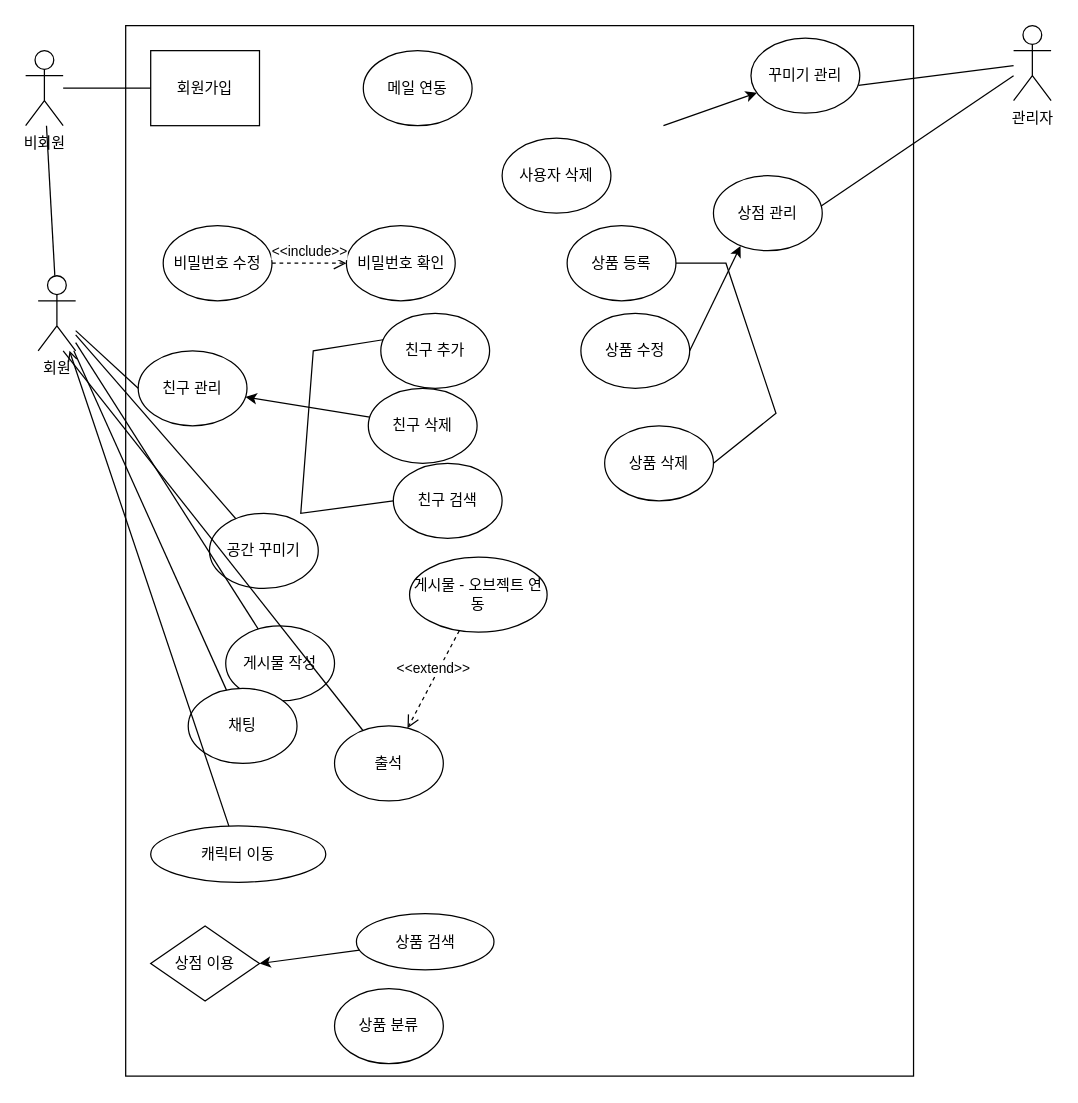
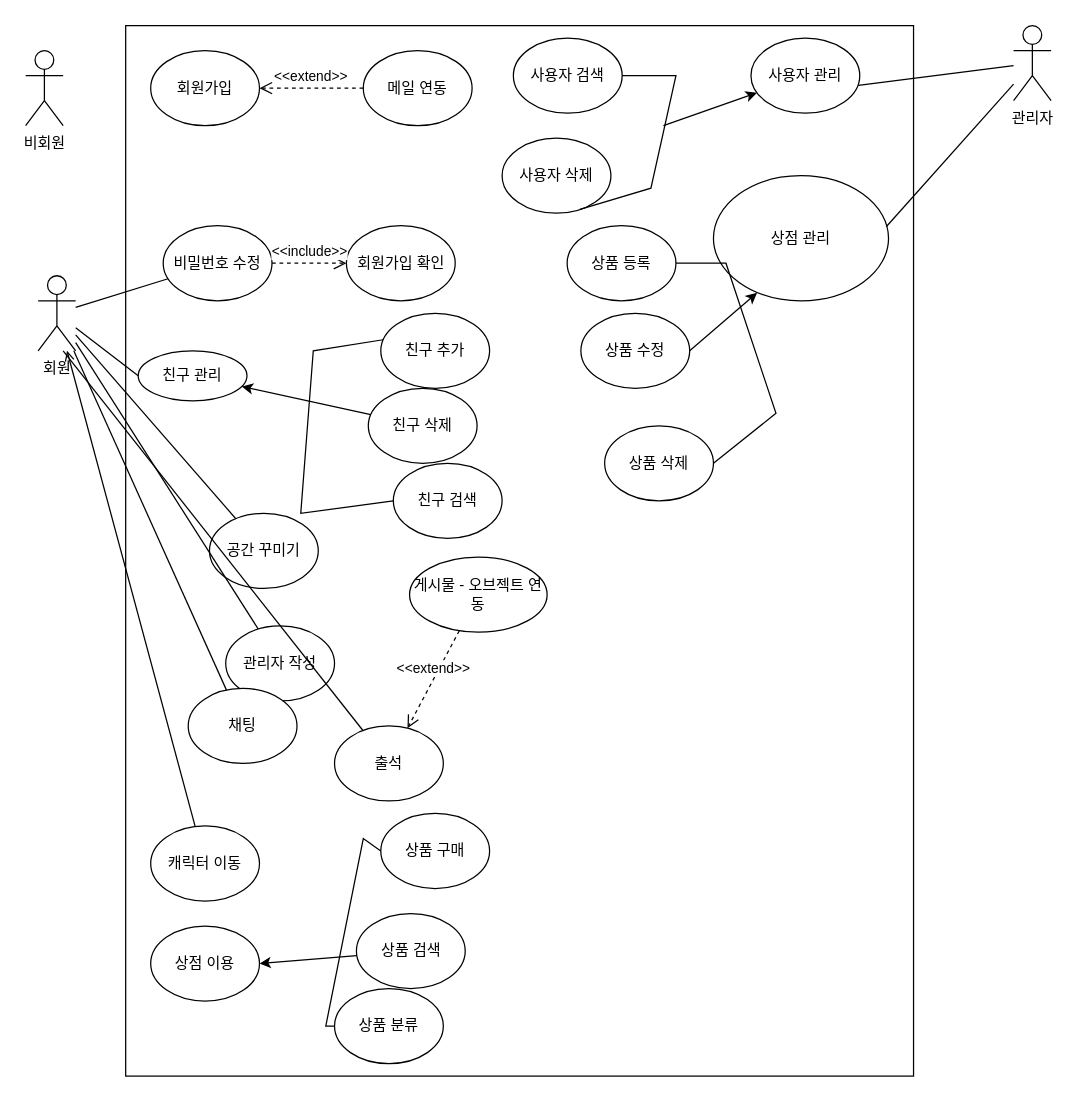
node "사용자 검색": added
node "꾸미기 관리": label "꾸미기 관리" -> "사용자 관리"
edge "비회원" -- "회원가입": removed
node "회원가입": shape rectangle -> ellipse
edge "메일 연동" -> "회원가입": added, label "<<extend>>"
edge "사용자 검색" -- "사용자 삭제": added
edge "비회원" -- "회원": now "비밀번호 수정" -- "회원"
node "상점 관리": size 109x75 -> 175x125
node "비밀번호 확인": label "비밀번호 확인" -> "회원가입 확인"
node "친구 관리": size 109x75 -> 109x50
node "게시물 작성": label "게시물 작성" -> "관리자 작성"
node "상품 구매": added
node "캐릭터 이동": size 175x56 -> 109x75
edge "상품 구매" -- "상품 분류": added
node "상품 검색": size 138x56 -> 109x75
node "상점 이용": shape diamond -> ellipse
